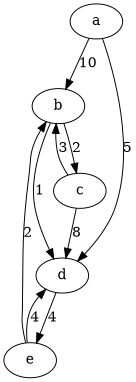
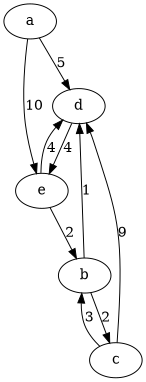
edge "a" -> "b": now "a" -> "e"
edge "c" -> "d": label "8" -> "9"
